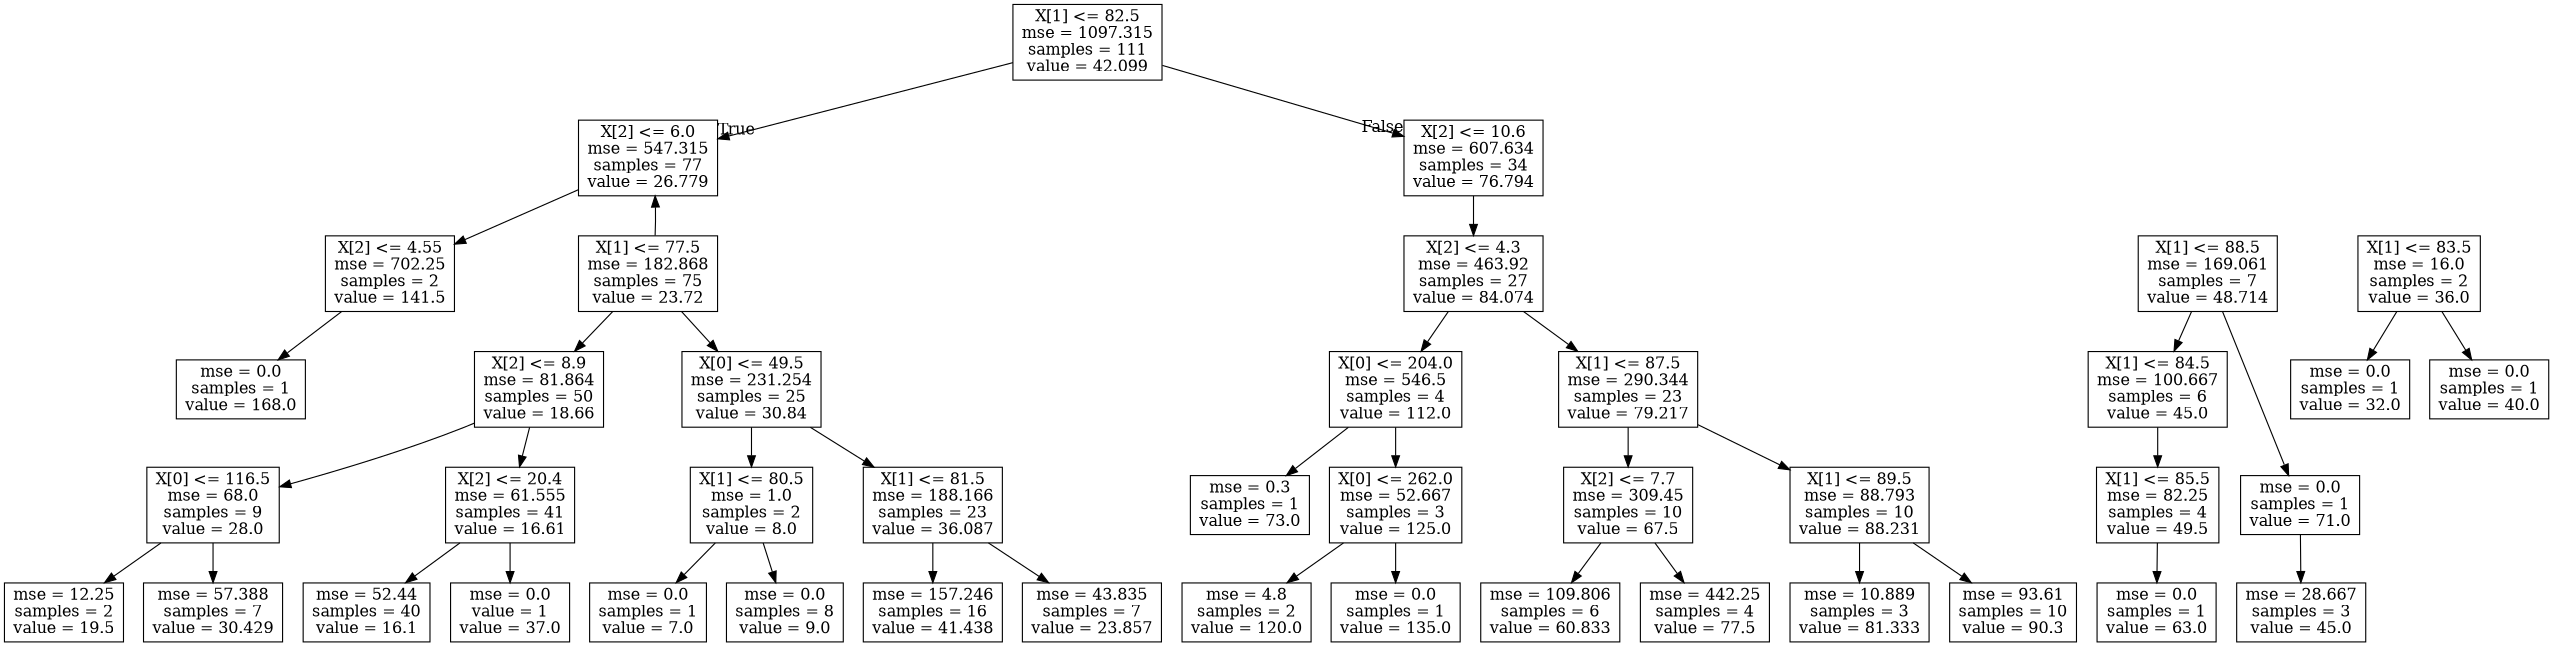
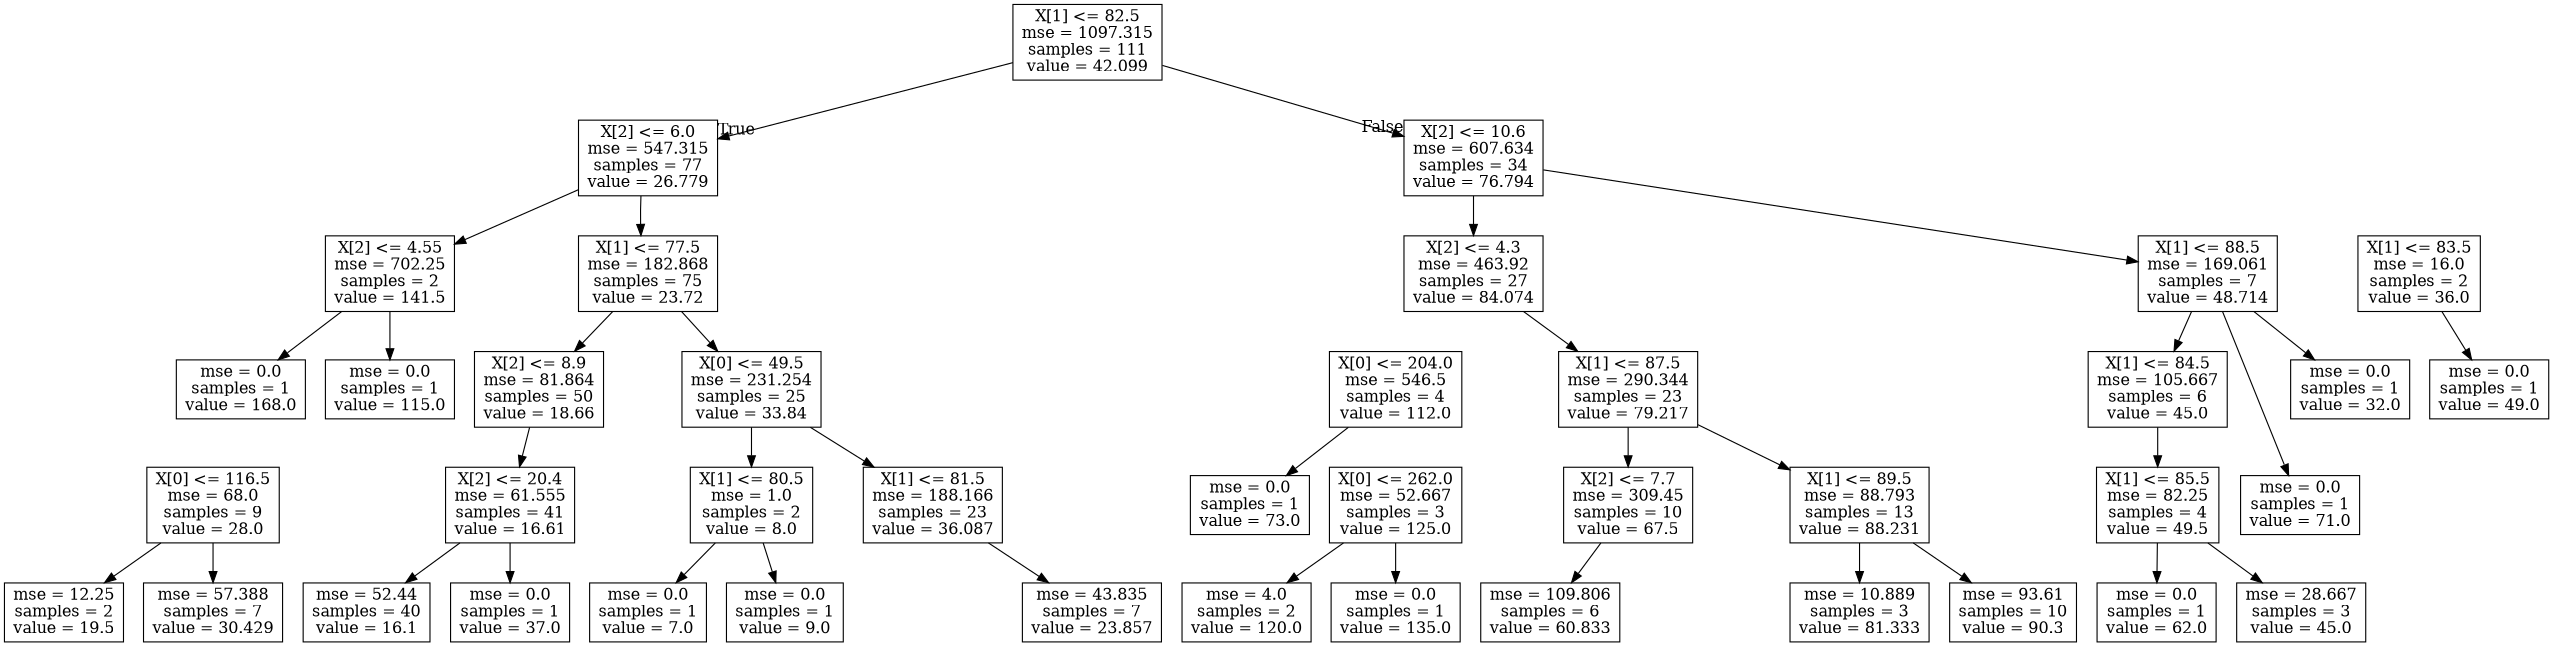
edge "X[2] <= 10.6 mse = 607.634 samples = 34 value = 76.794" -> "X[1] <= 88.5 mse = 169.061 samples = 7 value = 48.714": added
edge "X[1] <= 77.5 mse = 182.868 samples = 75 value = 23.72" -> "X[2] <= 6.0 mse = 547.315 samples = 77 value = 26.779": reversed
edge "X[2] <= 4.3 mse = 463.92 samples = 27 value = 84.074" -> "X[0] <= 204.0 mse = 546.5 samples = 4 value = 112.0": removed
edge "X[1] <= 83.5 mse = 16.0 samples = 2 value = 36.0" -> "mse = 0.0 samples = 1 value = 32.0": now "X[1] <= 88.5 mse = 169.061 samples = 7 value = 48.714" -> "mse = 0.0 samples = 1 value = 32.0"
node "mse = 0.0 samples = 1 value = 115.0": added
node "X[0] <= 49.5 mse = 231.254 samples = 25 value = 30.84": label "X[0] <= 49.5 mse = 231.254 samples = 25 value = 30.84" -> "X[0] <= 49.5 mse = 231.254 samples = 25 value = 33.84"
node "X[1] <= 84.5 mse = 100.667 samples = 6 value = 45.0": label "X[1] <= 84.5 mse = 100.667 samples = 6 value = 45.0" -> "X[1] <= 84.5 mse = 105.667 samples = 6 value = 45.0"
node "mse = 0.0 samples = 1 value = 40.0": label "mse = 0.0 samples = 1 value = 40.0" -> "mse = 0.0 samples = 1 value = 49.0"
edge "X[0] <= 204.0 mse = 546.5 samples = 4 value = 112.0" -> "X[0] <= 262.0 mse = 52.667 samples = 3 value = 125.0": removed
edge "X[2] <= 8.9 mse = 81.864 samples = 50 value = 18.66" -> "X[0] <= 116.5 mse = 68.0 samples = 9 value = 28.0": removed
node "mse = 0.3 samples = 1 value = 73.0": label "mse = 0.3 samples = 1 value = 73.0" -> "mse = 0.0 samples = 1 value = 73.0"
node "X[1] <= 89.5 mse = 88.793 samples = 10 value = 88.231": label "X[1] <= 89.5 mse = 88.793 samples = 10 value = 88.231" -> "X[1] <= 89.5 mse = 88.793 samples = 13 value = 88.231"
edge "mse = 0.0 samples = 1 value = 71.0" -> "mse = 28.667 samples = 3 value = 45.0": now "X[1] <= 85.5 mse = 82.25 samples = 4 value = 49.5" -> "mse = 28.667 samples = 3 value = 45.0"
node "mse = 0.0 value = 1 value = 37.0": label "mse = 0.0 value = 1 value = 37.0" -> "mse = 0.0 samples = 1 value = 37.0"
node "mse = 0.0 samples = 8 value = 9.0": label "mse = 0.0 samples = 8 value = 9.0" -> "mse = 0.0 samples = 1 value = 9.0"
node "mse = 157.246 samples = 16 value = 41.438": removed
node "mse = 4.8 samples = 2 value = 120.0": label "mse = 4.8 samples = 2 value = 120.0" -> "mse = 4.0 samples = 2 value = 120.0"
node "mse = 442.25 samples = 4 value = 77.5": removed
node "mse = 0.0 samples = 1 value = 63.0": label "mse = 0.0 samples = 1 value = 63.0" -> "mse = 0.0 samples = 1 value = 62.0"
